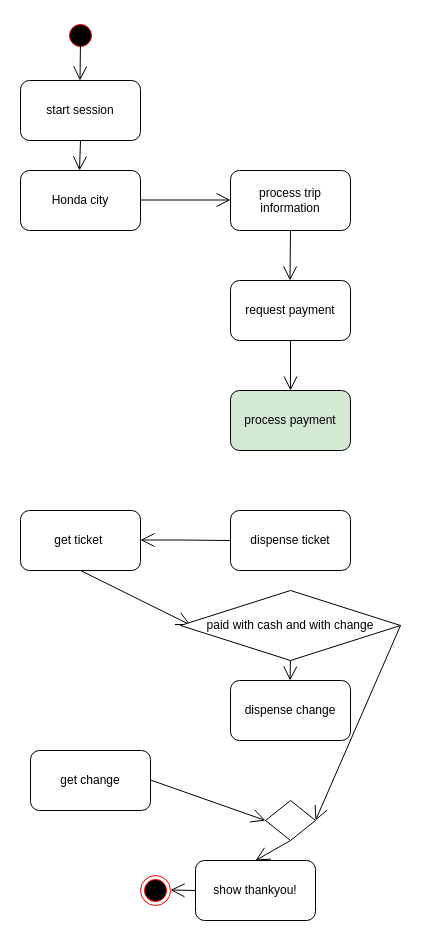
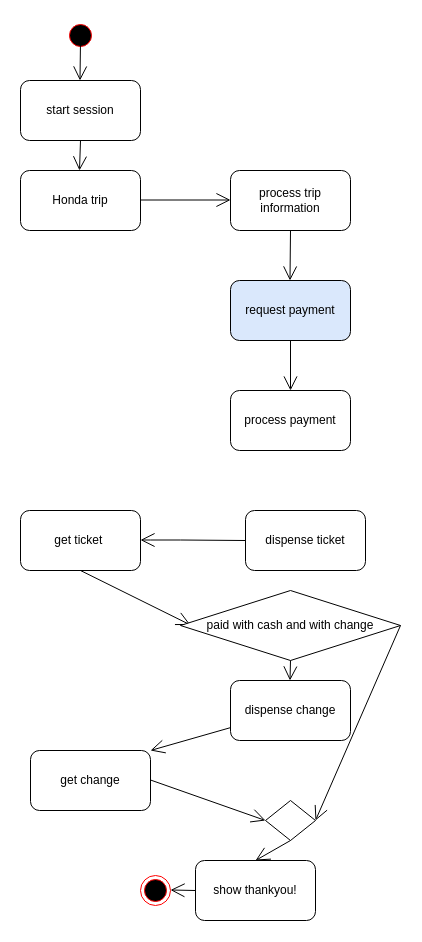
node "Honda city": label "Honda city" -> "Honda trip"
node "request payment": fillcolor #ffffff -> #dae8fc
node "process payment": fillcolor #d5e8d4 -> #ffffff
node "dispense ticket": moved (291, 541) -> (306, 541)
edge "dispense change" -> "get change": added
